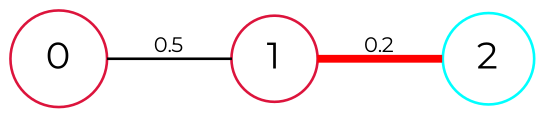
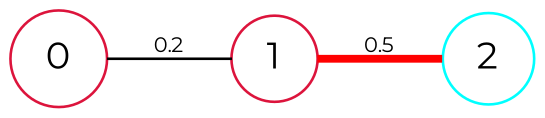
edge "0" -- "1": label "0.5" -> "0.2"
edge "1" -- "2": label "0.2" -> "0.5"
